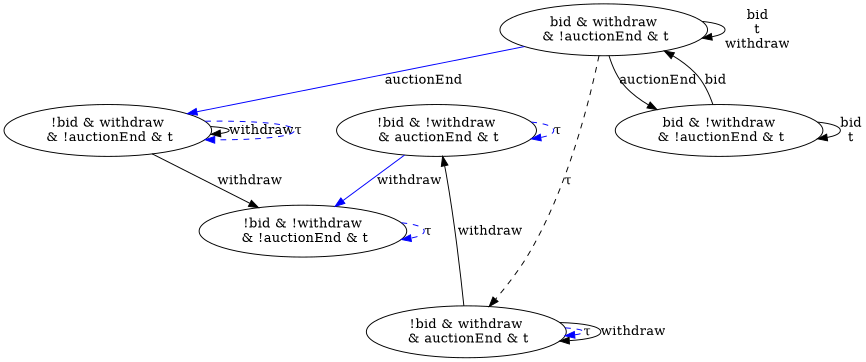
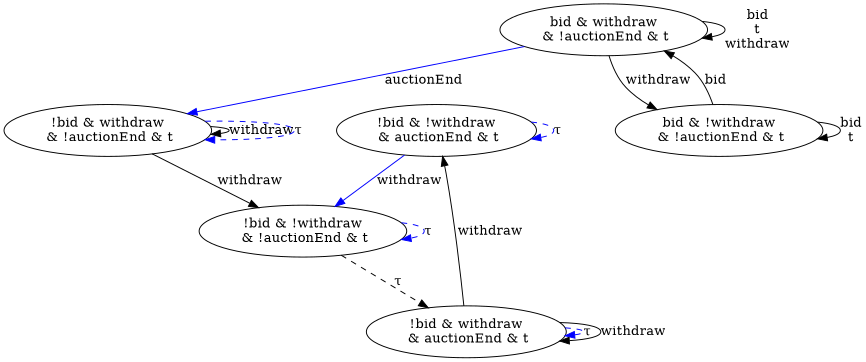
edge "bid & withdraw & !auctionEnd & t" -> "bid & !withdraw & !auctionEnd & t": label "auctionEnd" -> "withdraw"
edge "bid & withdraw & !auctionEnd & t" -> "!bid & withdraw & auctionEnd & t": now "!bid & !withdraw & !auctionEnd & t" -> "!bid & withdraw & auctionEnd & t"
